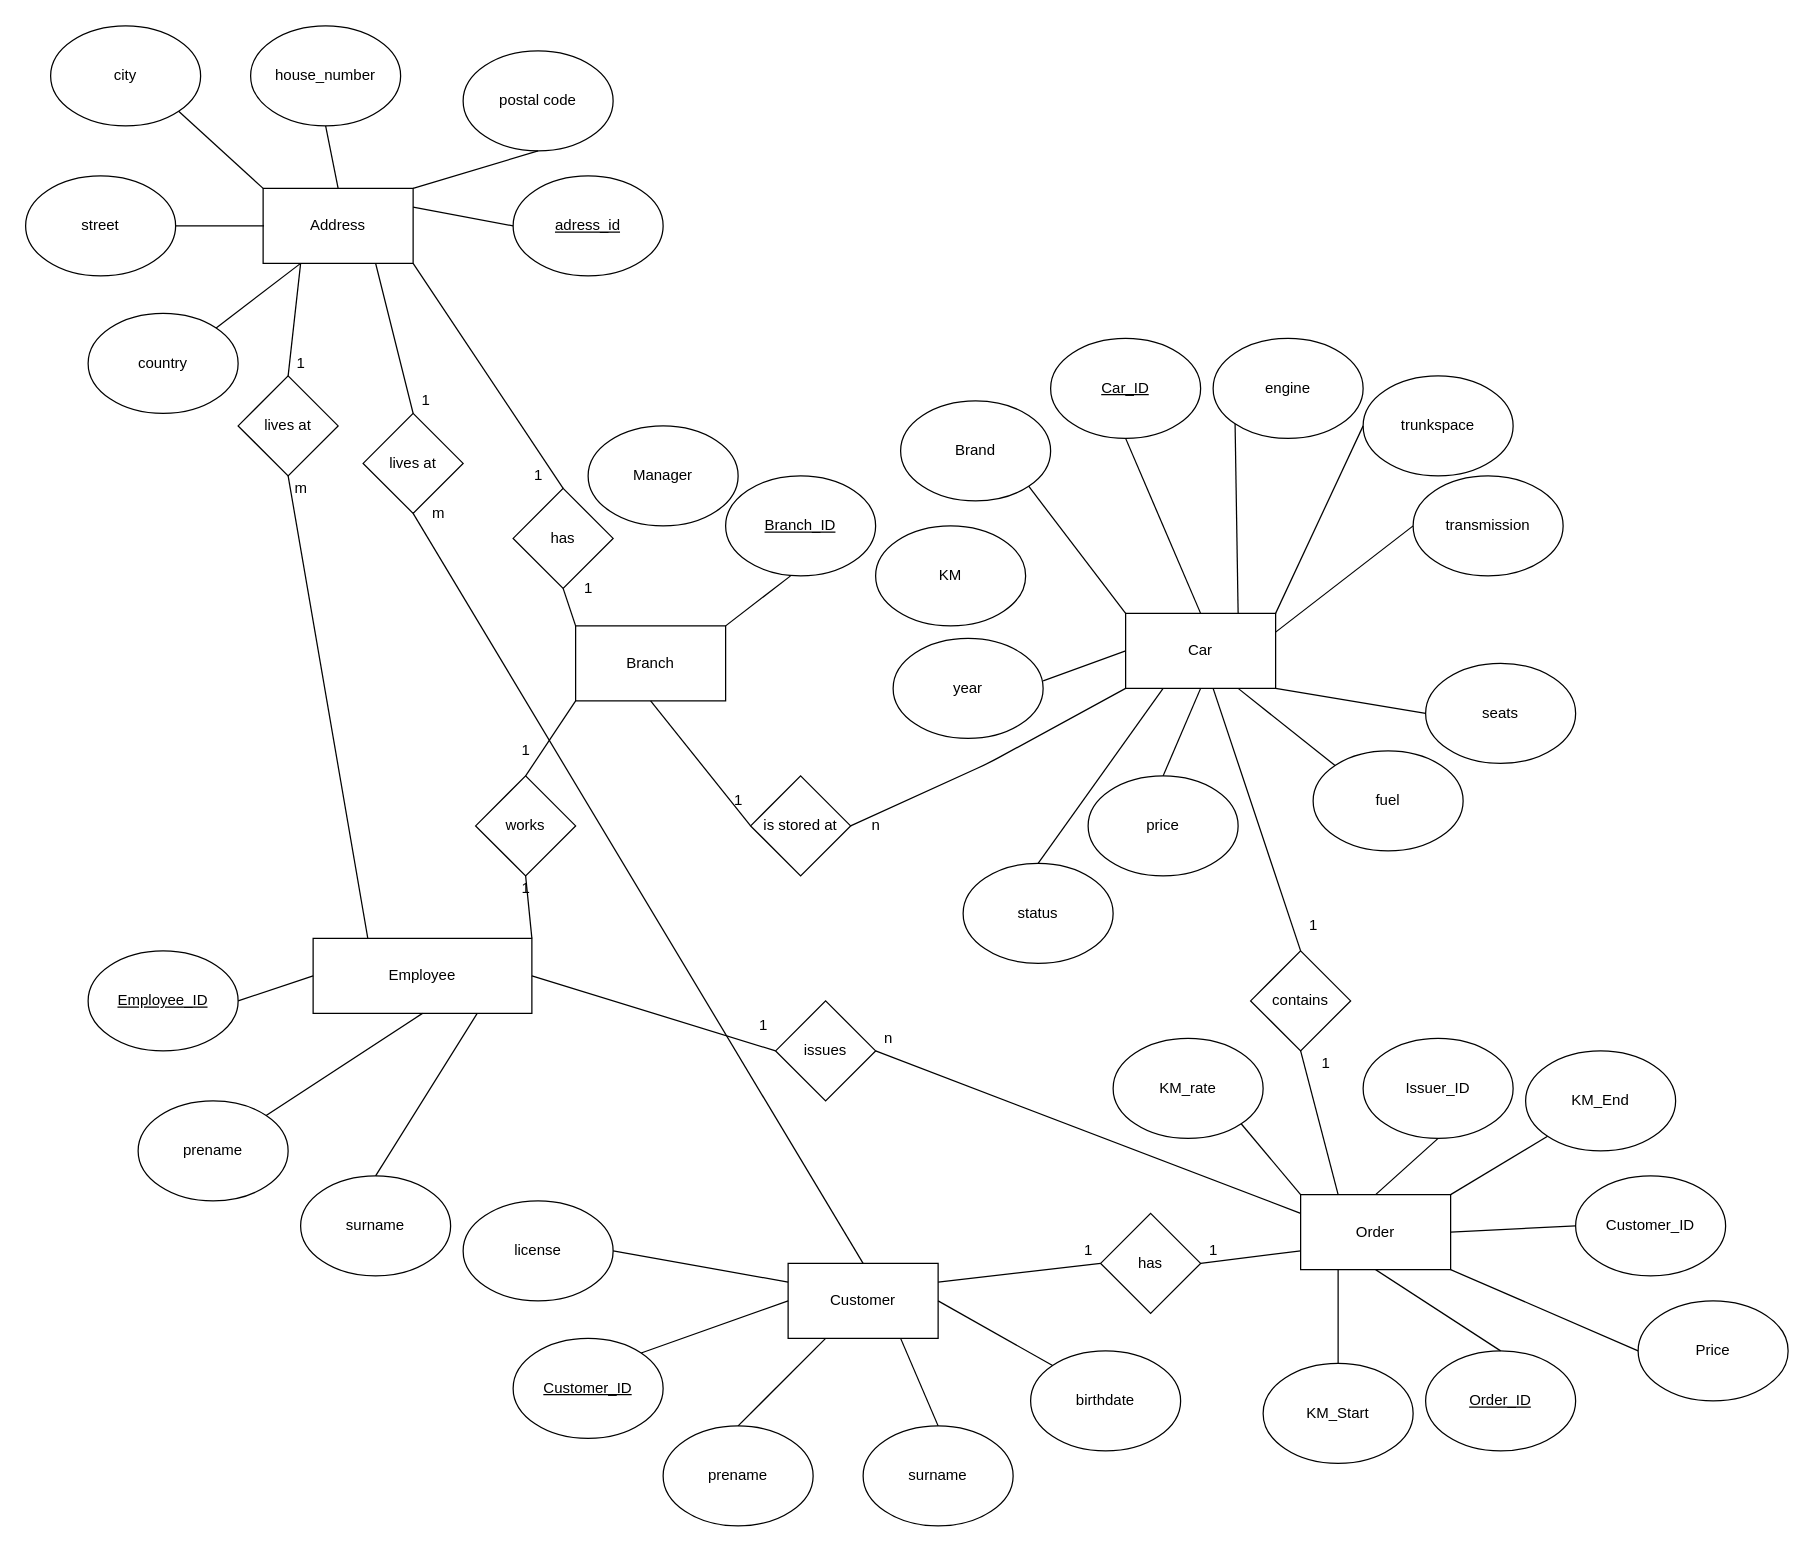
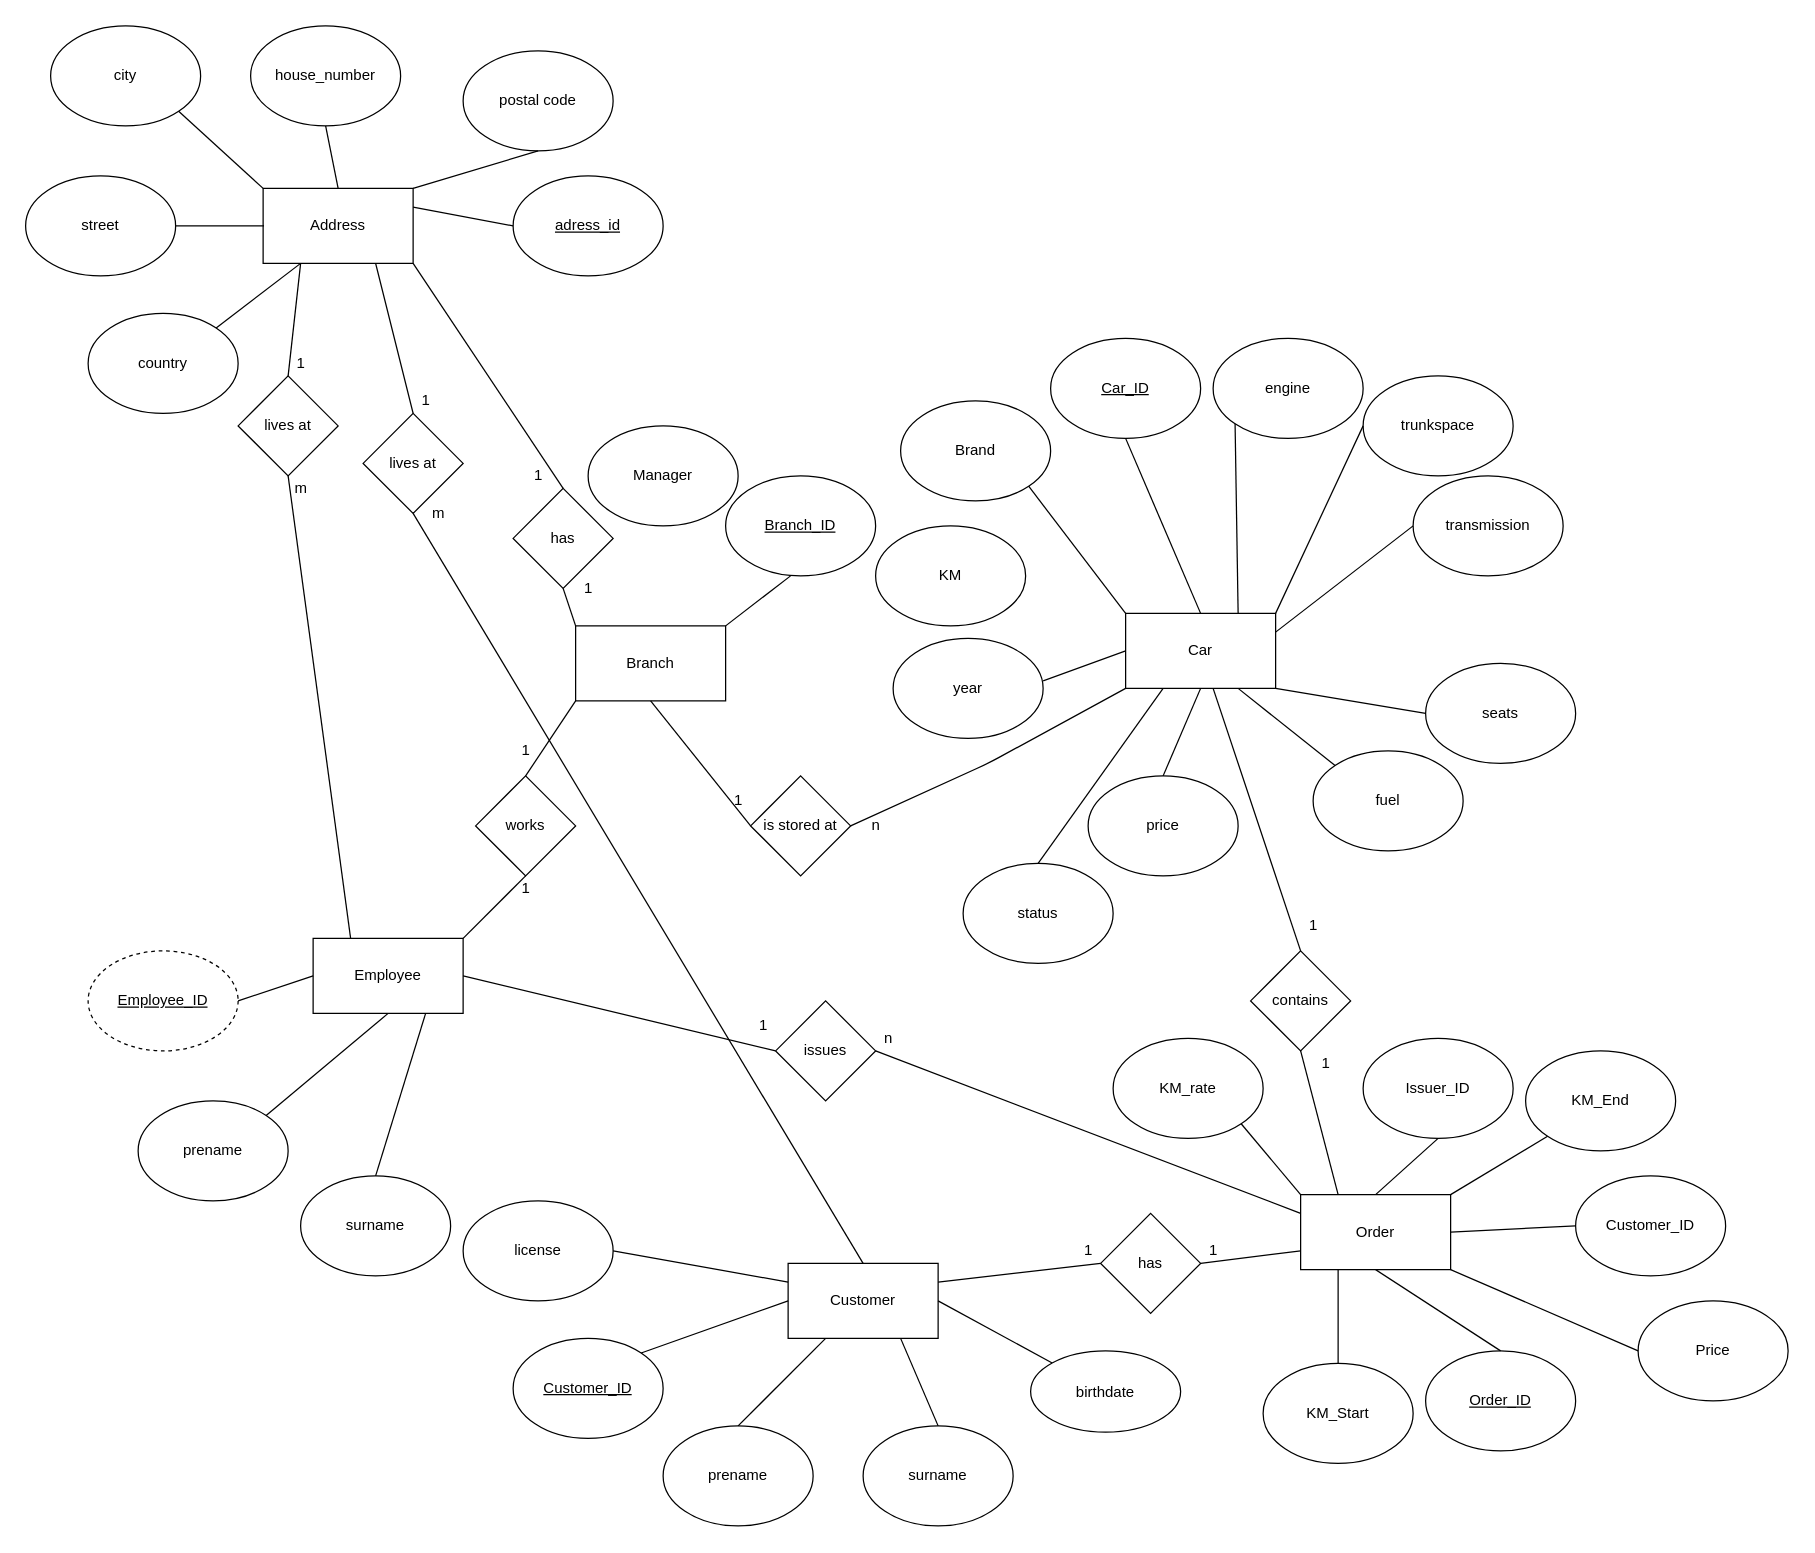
node "Employee": size 219x75 -> 150x75
node "Employee_ID": style solid -> dashed
node "birthdate": size 150x100 -> 150x81
